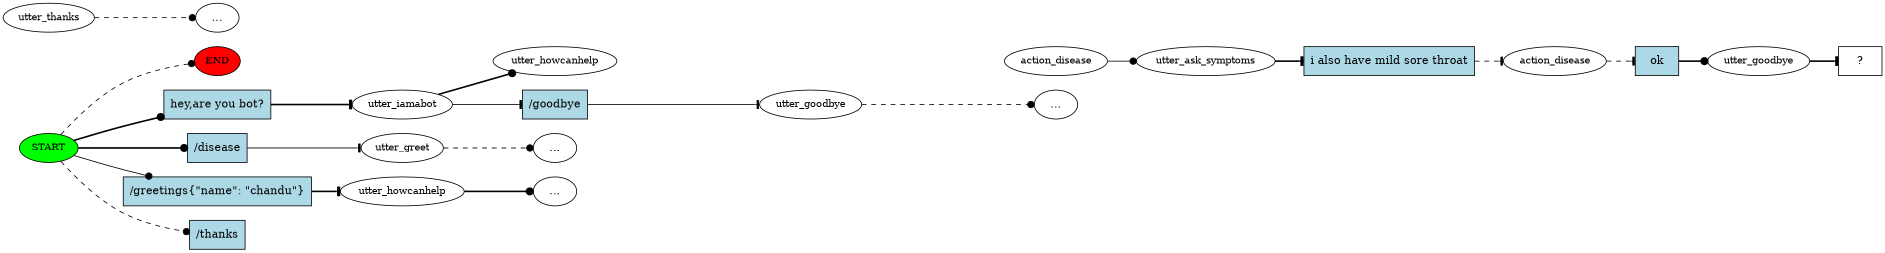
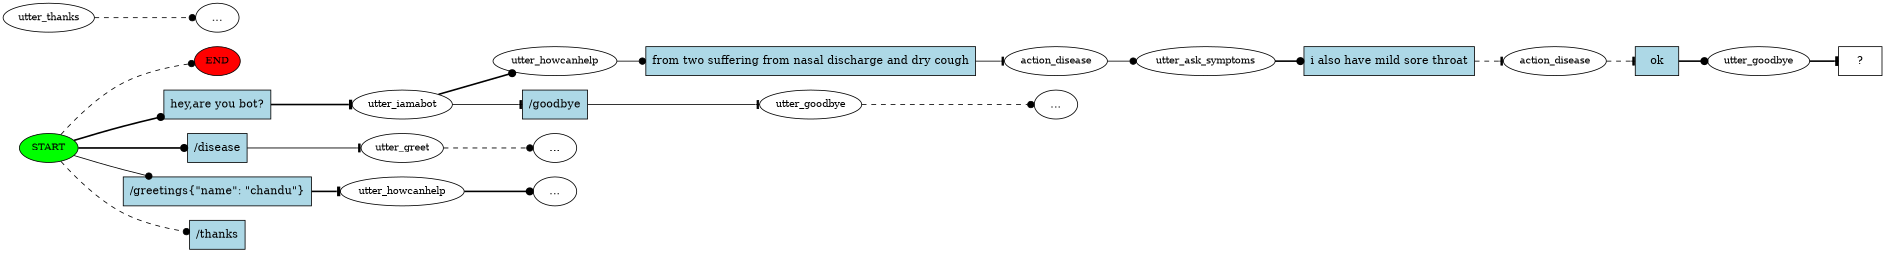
node "from two suffering from nasal discharge and dry cough": added
edge "utter_ask_symptoms" -> "i also have mild sore throat": arrowhead tee -> dot
